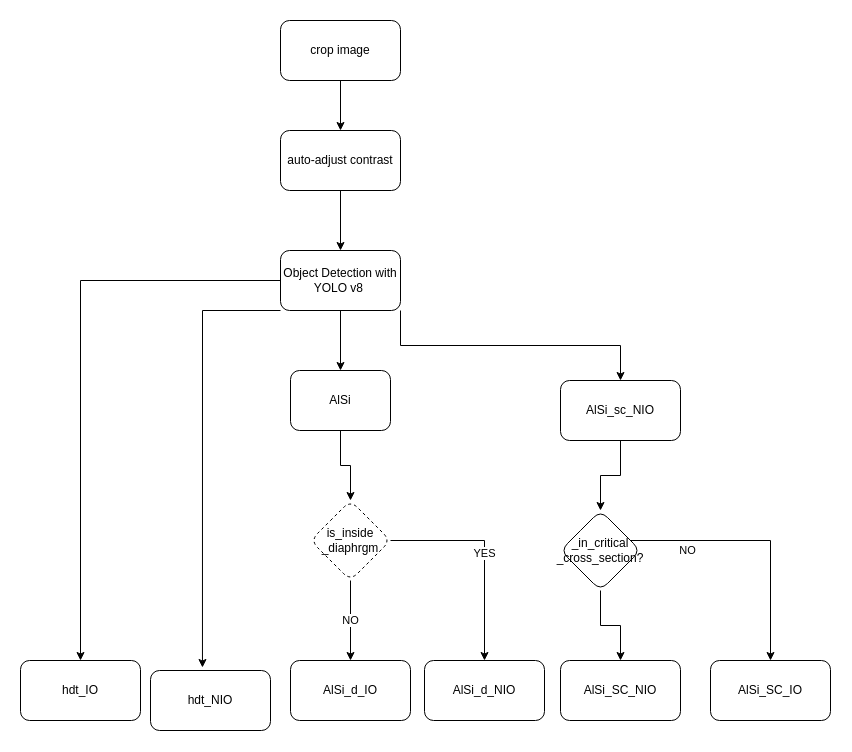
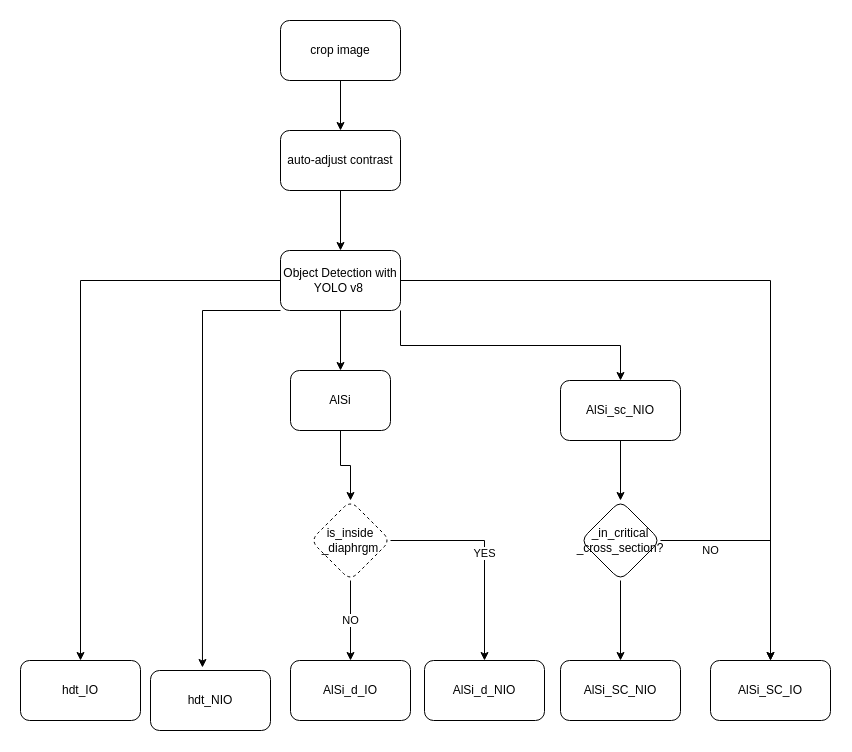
edge "Object Detection with YOLO v8" -> "AlSi_SC_IO": added
node "_in_critical _cross_section?": moved (601, 551) -> (621, 541)
